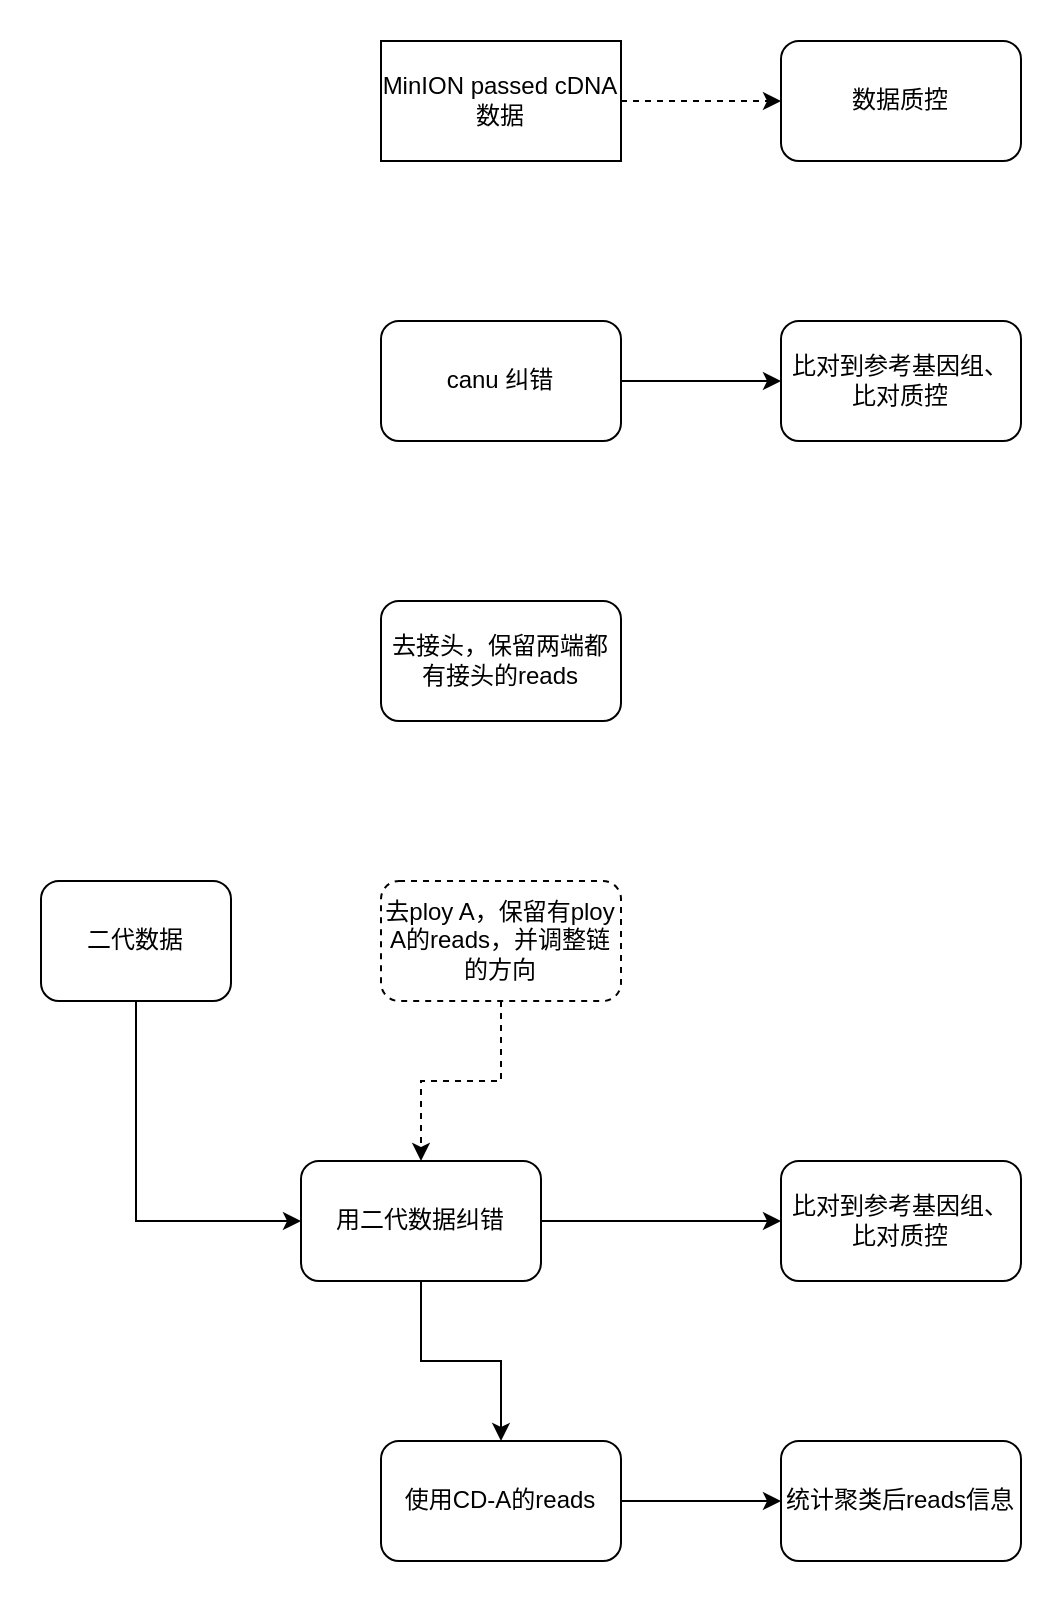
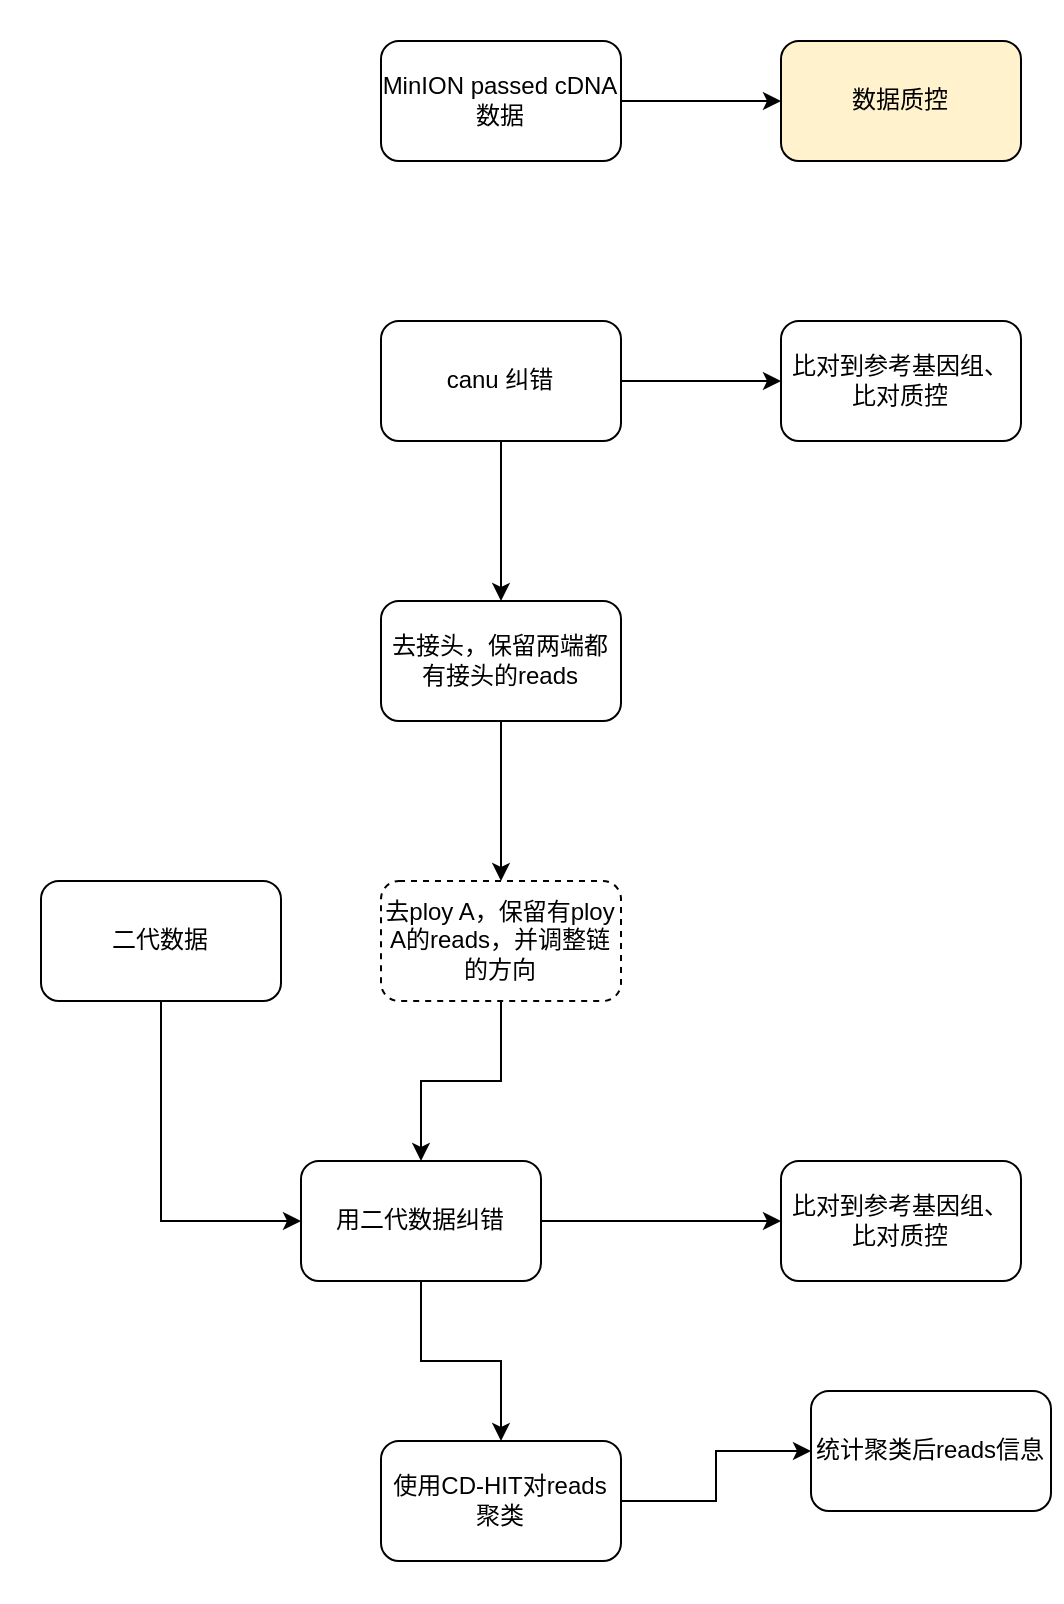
node "MinION passed cDNA数据": shape rectangle -> rounded rectangle
edge "MinION passed cDNA数据" -> "数据质控": style dashed -> solid
node "数据质控": fillcolor #ffffff -> #fff2cc
edge "canu 纠错" -> "去接头，保留两端都有接头的reads": added
edge "去接头，保留两端都有接头的reads" -> "去ploy A，保留有ploy A的reads，并调整链的方向": added
node "二代数据": size 190x120 -> 240x120
edge "去ploy A，保留有ploy A的reads，并调整链的方向" -> "用二代数据纠错": style dashed -> solid
node "使用CD-A的reads": label "使用CD-A的reads" -> "使用CD-HIT对reads聚类"
node "统计聚类后reads信息": moved (901, 1501) -> (931, 1451)
